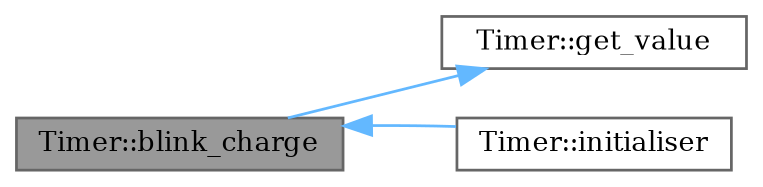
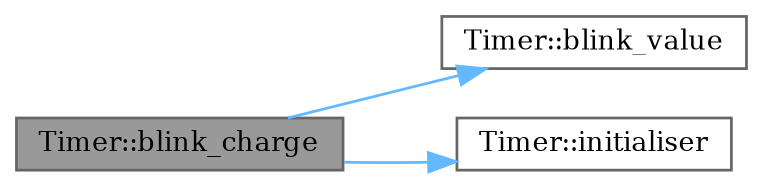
node "Timer::get_value": label "Timer::get_value" -> "Timer::blink_value"
edge "Timer::initialiser" -> "Timer::blink_charge": reversed
